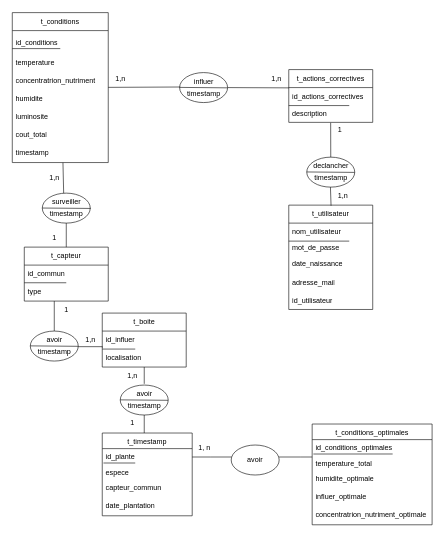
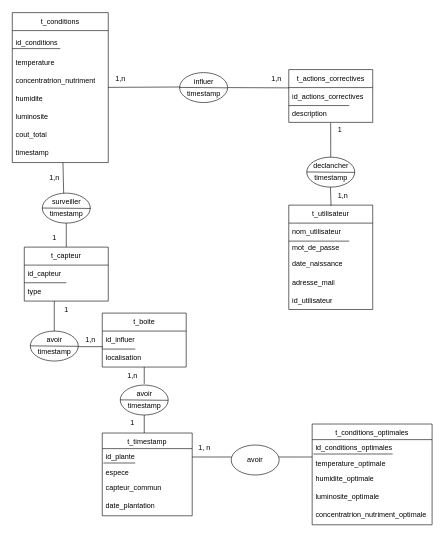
node "id_commun": label "id_commun" -> "id_capteur"
node "temperature_total": label "temperature_total" -> "temperature_optimale"
node "influer_optimale": label "influer_optimale" -> "luminosite_optimale"
